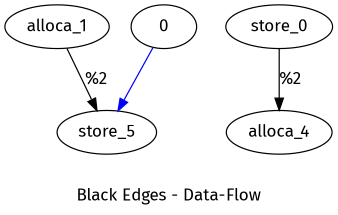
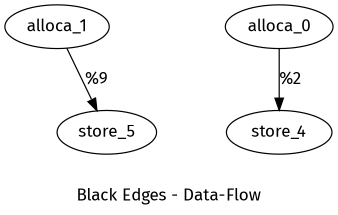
node "0": removed
node "store_0": label "store_0" -> "alloca_0"
edge "alloca_1" -- "store_5": label "%2" -> "%9"
node "alloca_4": label "alloca_4" -> "store_4"
